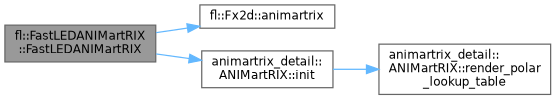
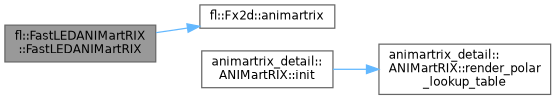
edge "fl::FastLEDANIMartRIX ::FastLEDANIMartRIX" -> "animartrix_detail:: ANIMartRIX::init": removed
